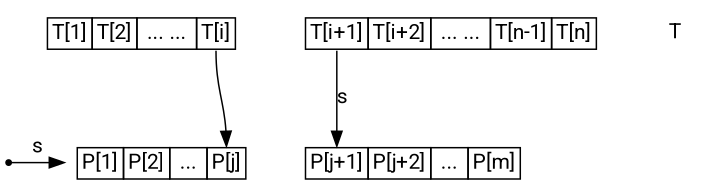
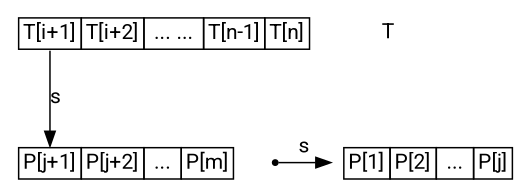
node "T[1]": removed
